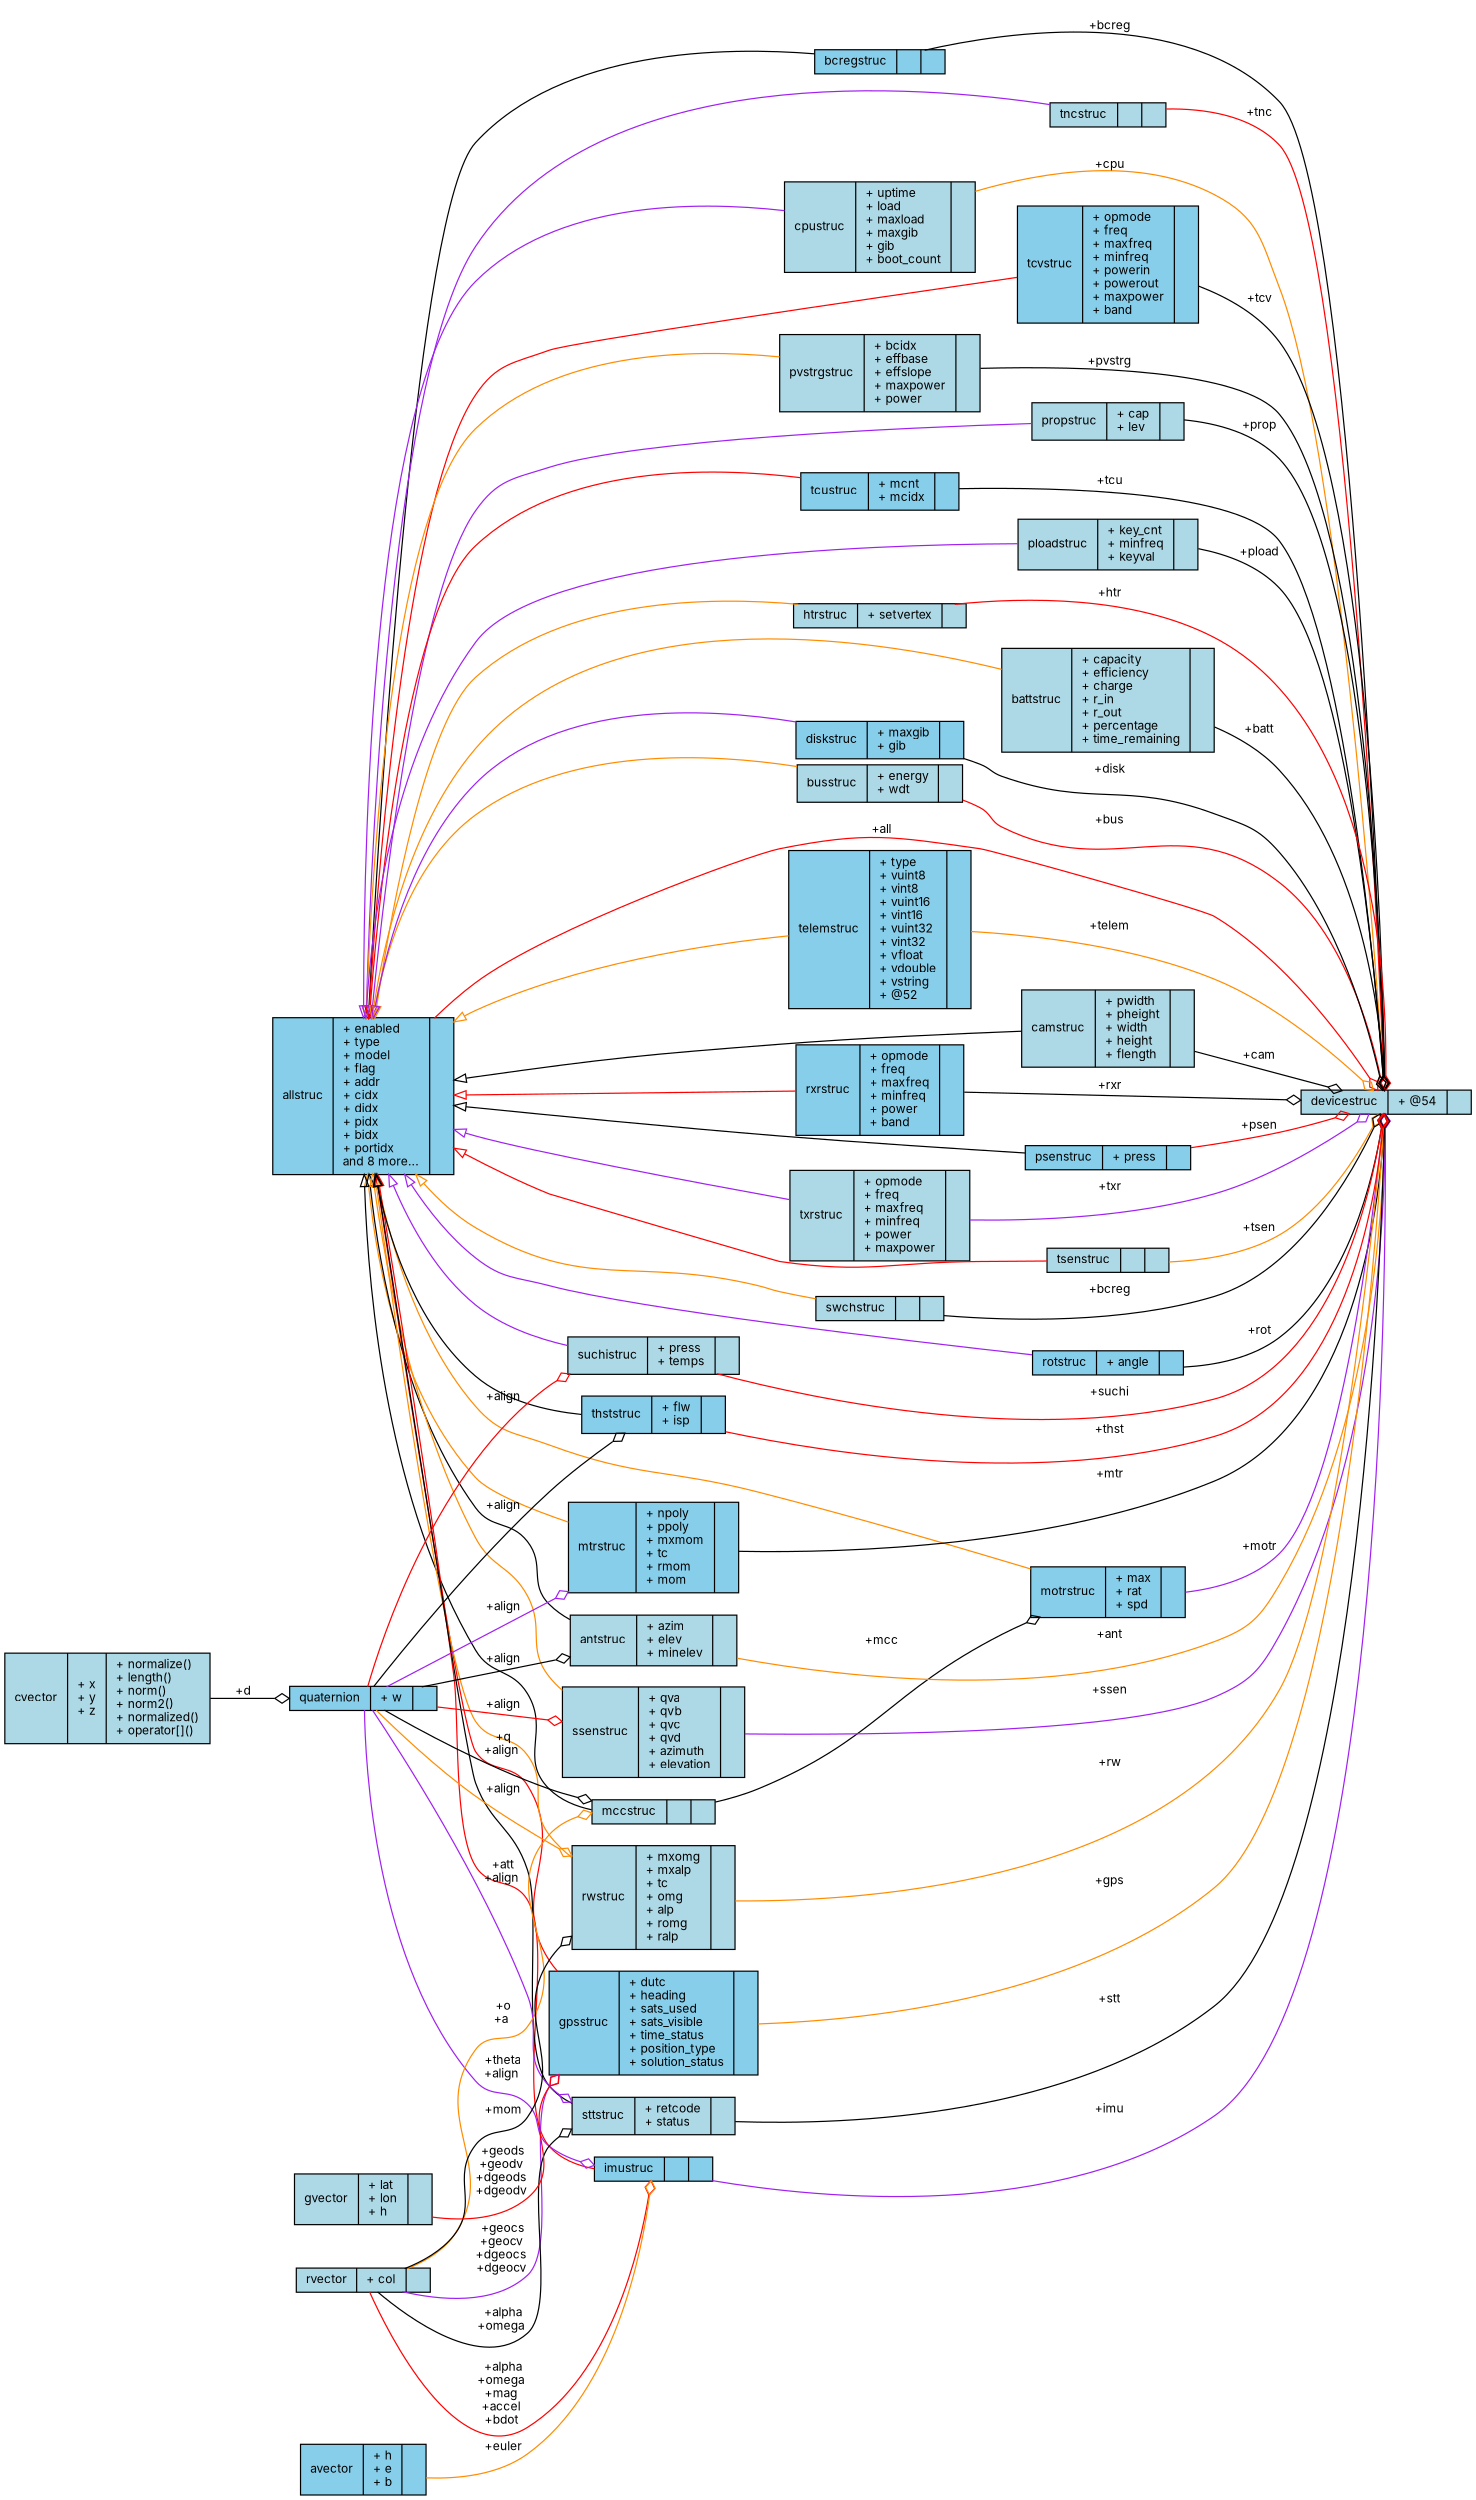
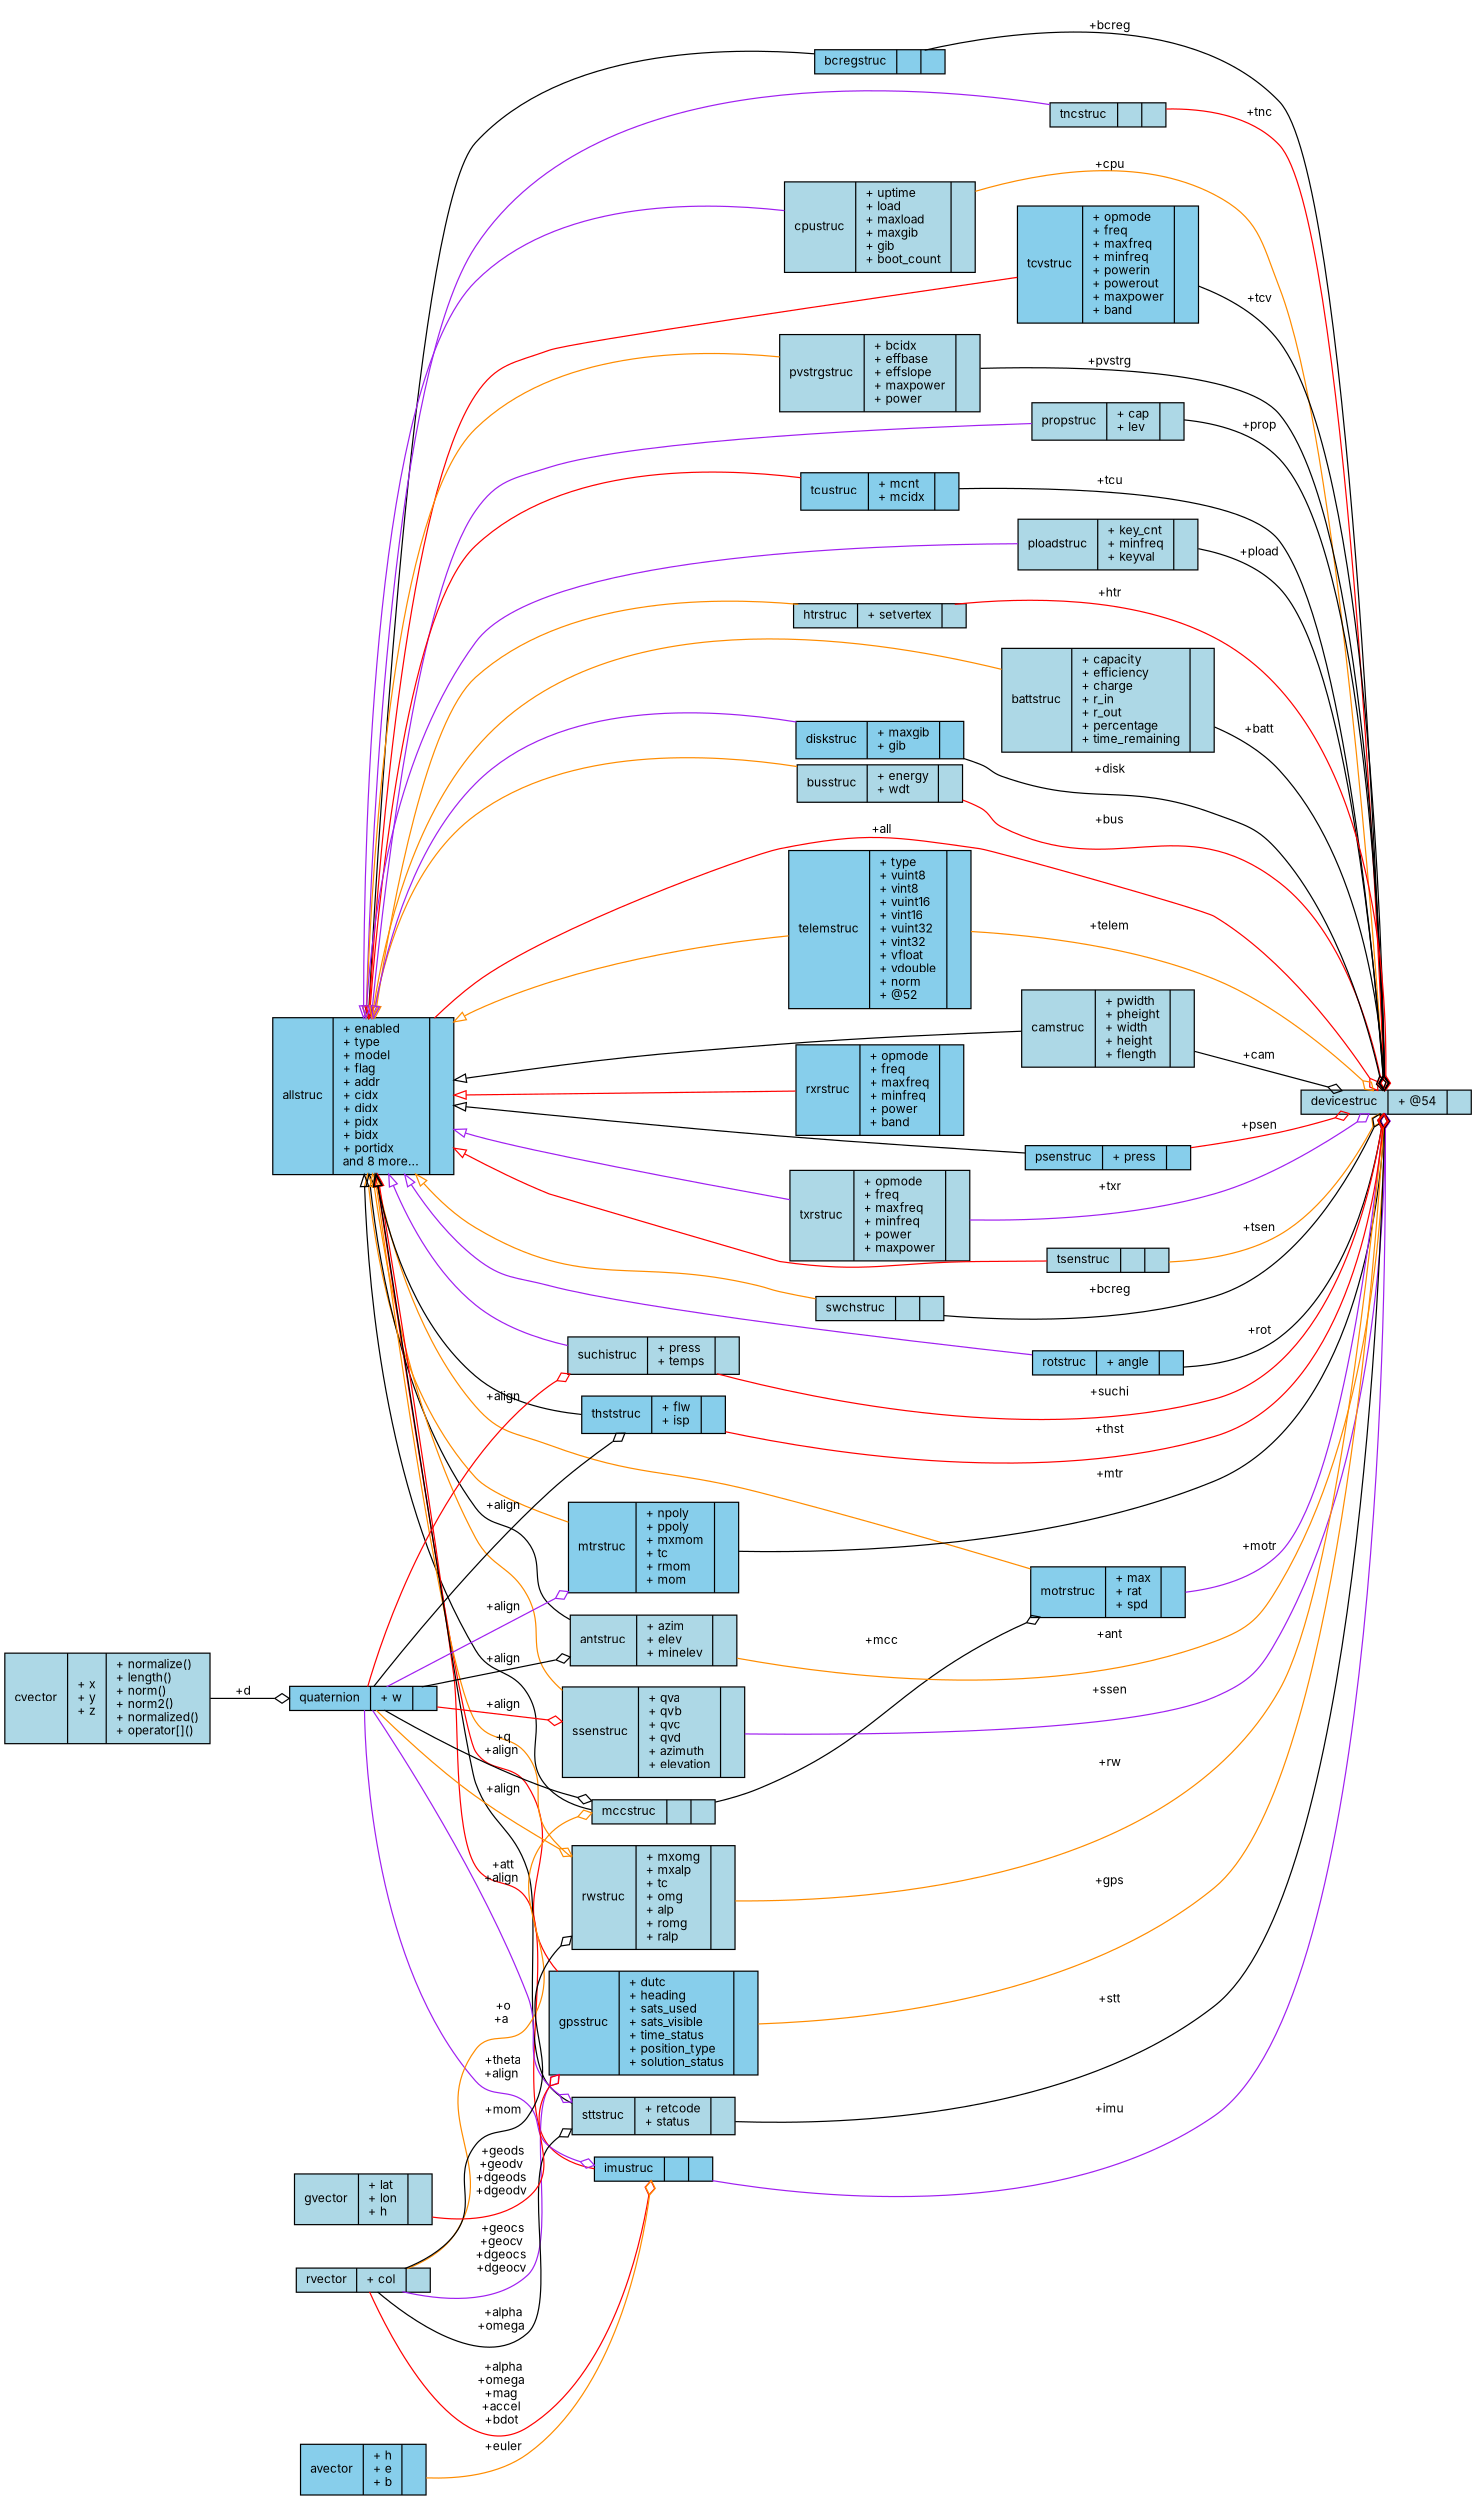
node "telemstruc": text "+ vstring" -> "+ norm"
edge "rxrstruc" -> "devicestruc": removed, label "+rxr"
